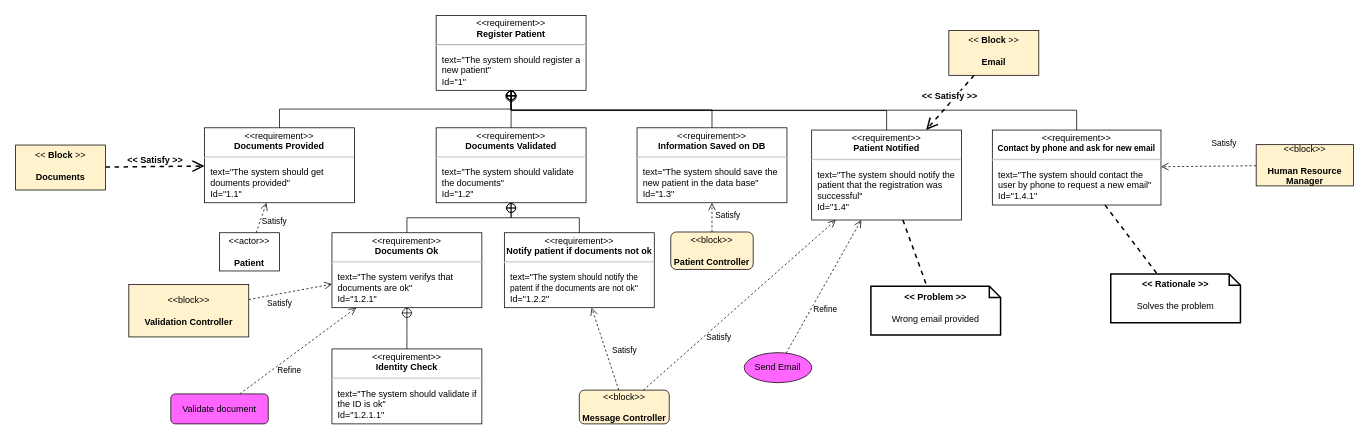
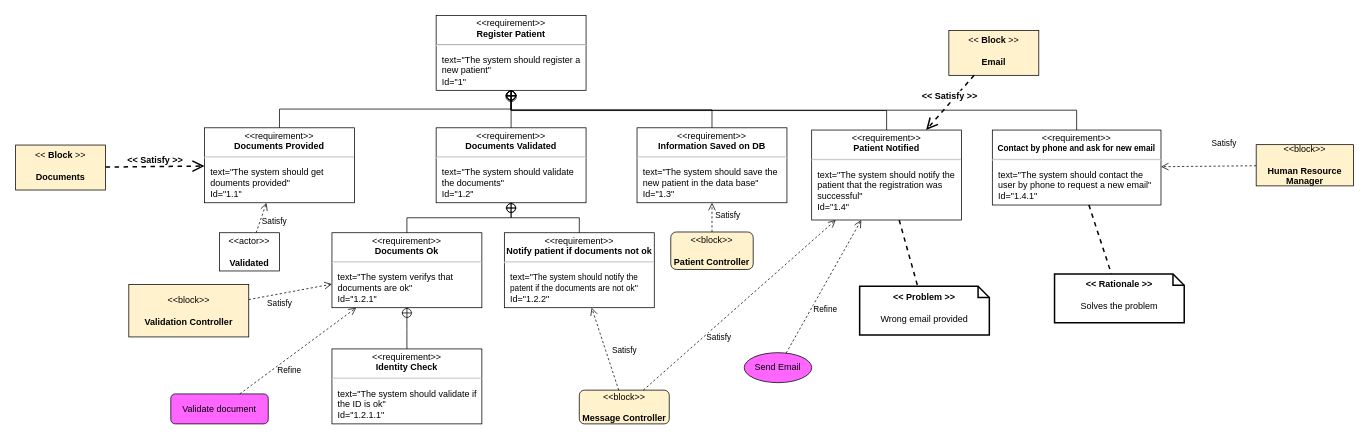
node "<<actor>> Patient": label "<<actor>> Patient" -> "<<actor>> Validated"
node "<< Rationale >> Solves the problem": moved (1176, 299) -> (1120, 299)
node "<< Problem >> Wrong email provided": moved (936, 311) -> (925, 311)
